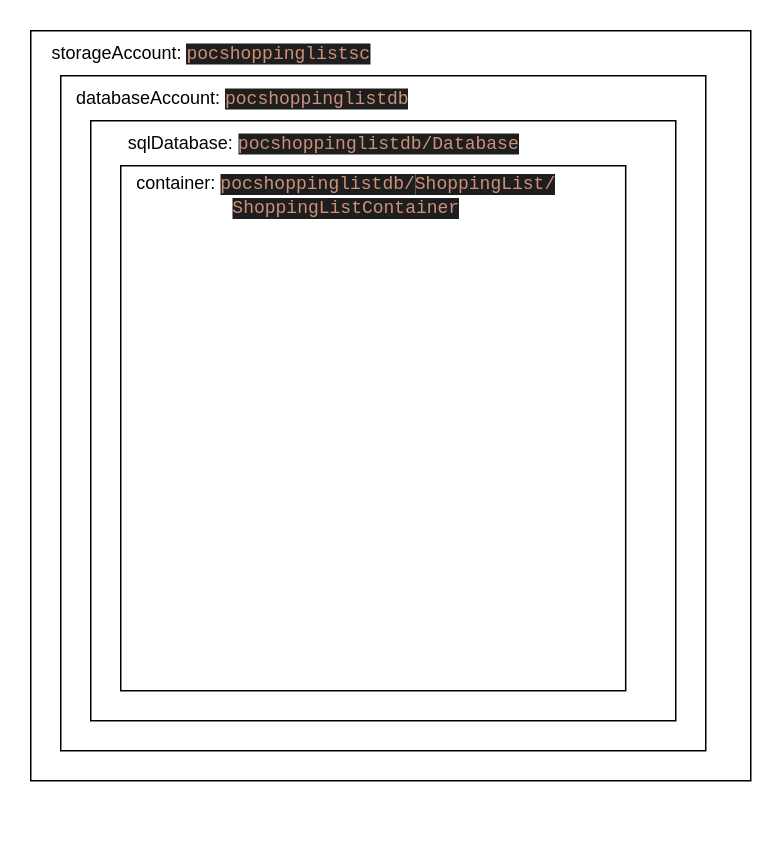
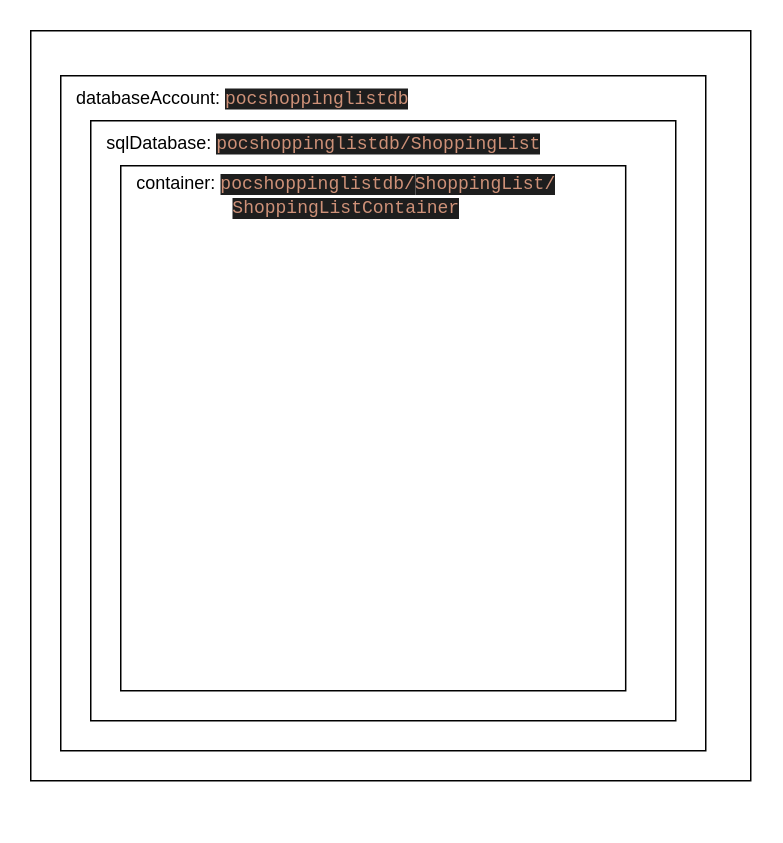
node "storageAccount: pocshoppinglistsc": removed
node "sqlDatabase: pocshoppinglistdb/Database": label "sqlDatabase: pocshoppinglistdb/Database" -> "sqlDatabase: pocshoppinglistdb/ShoppingList"
